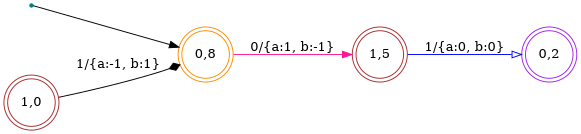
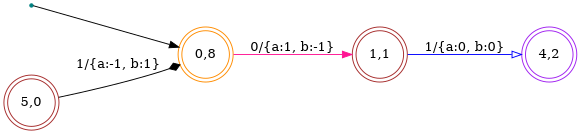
node "1,5": label "1,5" -> "1,1"
node "0,2": label "0,2" -> "4,2"
node "1,0": label "1,0" -> "5,0"
